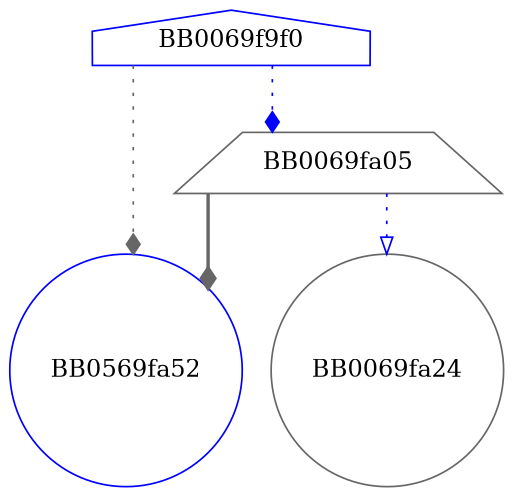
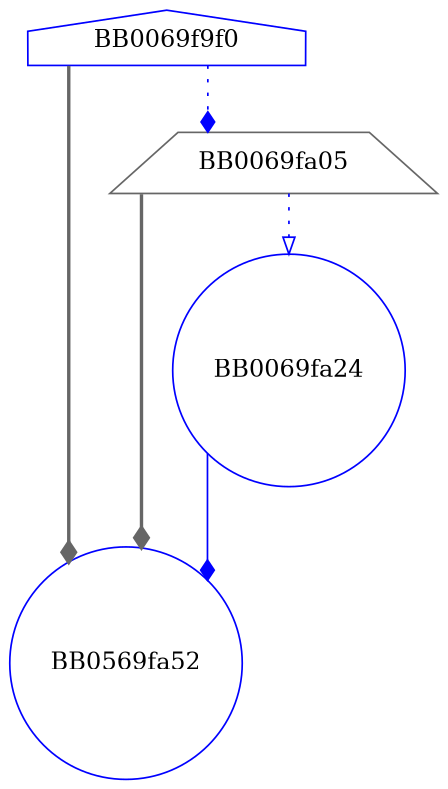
edge "BB0069f9f0" -> "BB0569fa52": style dotted -> bold
node "BB0069fa24": color gray40 -> blue
edge "BB0069fa24" -> "BB0569fa52": added
